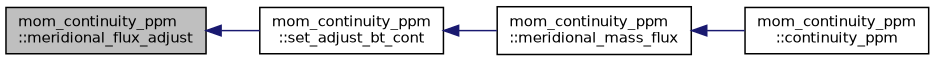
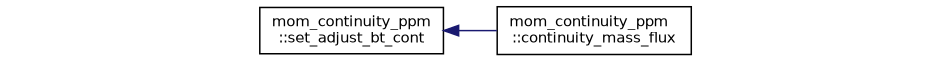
node "mom_continuity_ppm ::meridional_flux_adjust": removed
node "mom_continuity_ppm ::meridional_mass_flux": label "mom_continuity_ppm ::meridional_mass_flux" -> "mom_continuity_ppm ::continuity_mass_flux"
node "mom_continuity_ppm ::continuity_ppm": removed
